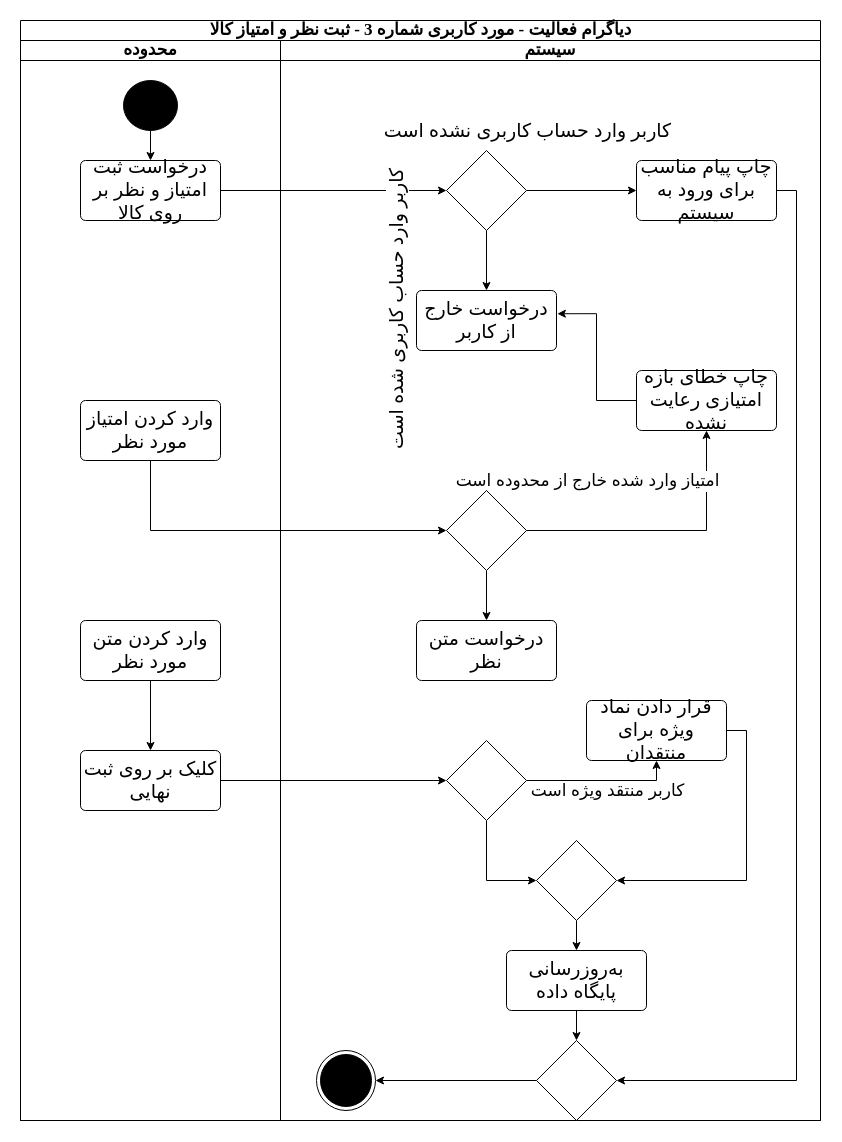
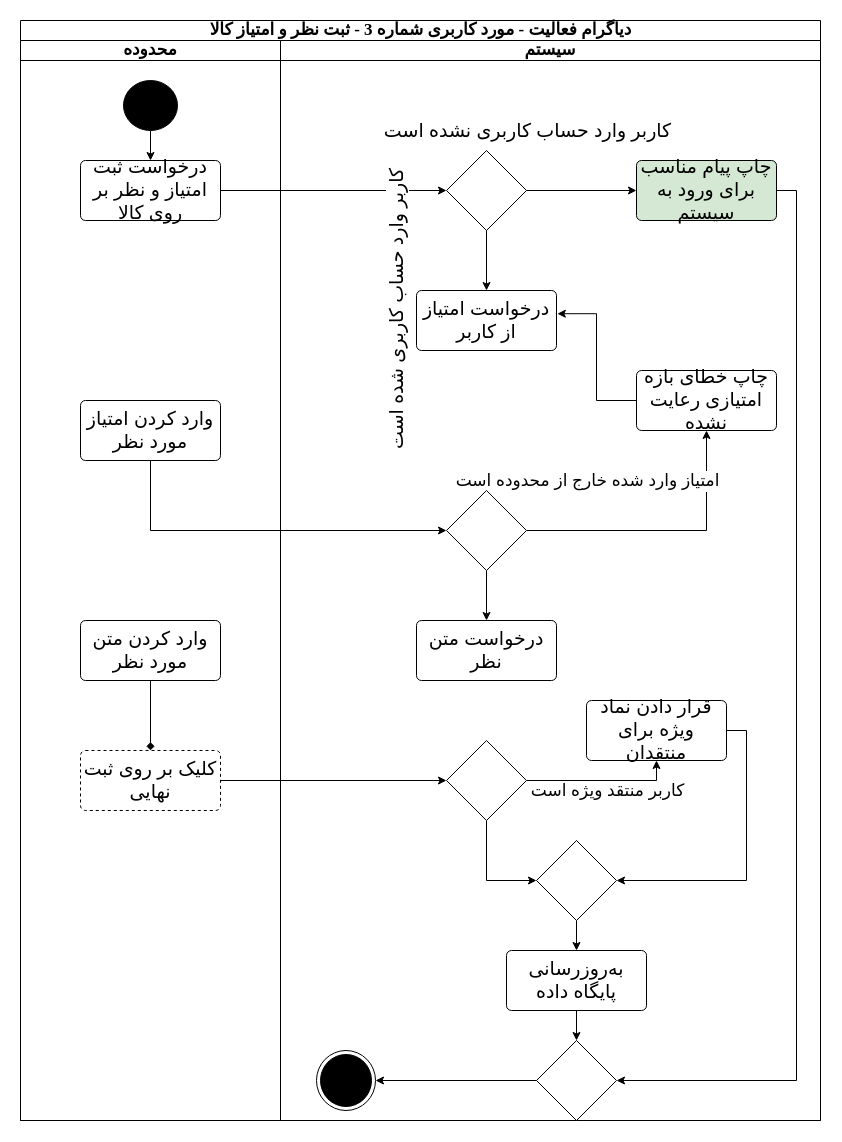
node "چاپ پیام مناسب برای ورود به سیستم": fillcolor #ffffff -> #d5e8d4
node "درخواست خارج از کاربر": label "درخواست خارج از کاربر" -> "درخواست امتیاز از کاربر"
edge "وارد کردن متن مورد نظر" -> "کلیک بر روی ثبت نهایی": arrowhead classic -> diamond
node "کلیک بر روی ثبت نهایی": style solid -> dashed
